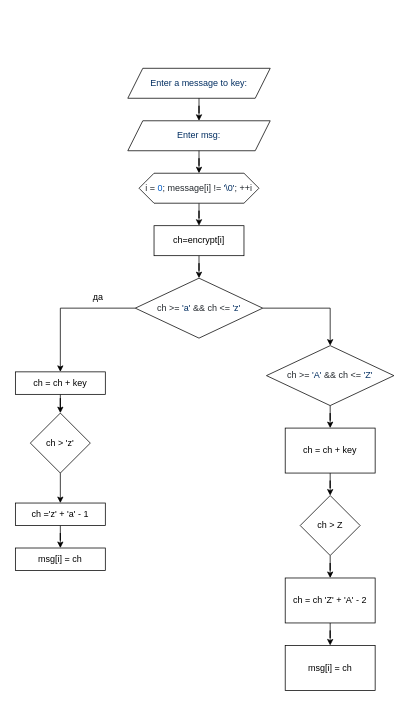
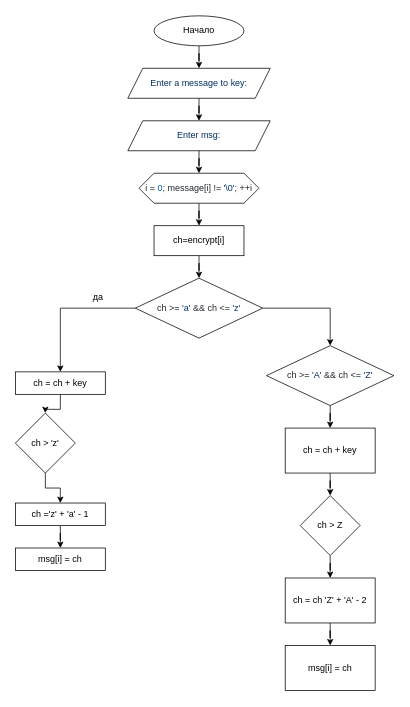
node "Начало": added
edge "Начало" -> "Enter a message to key:": added
node "ch > 'z'": moved (60, 443) -> (45, 443)
